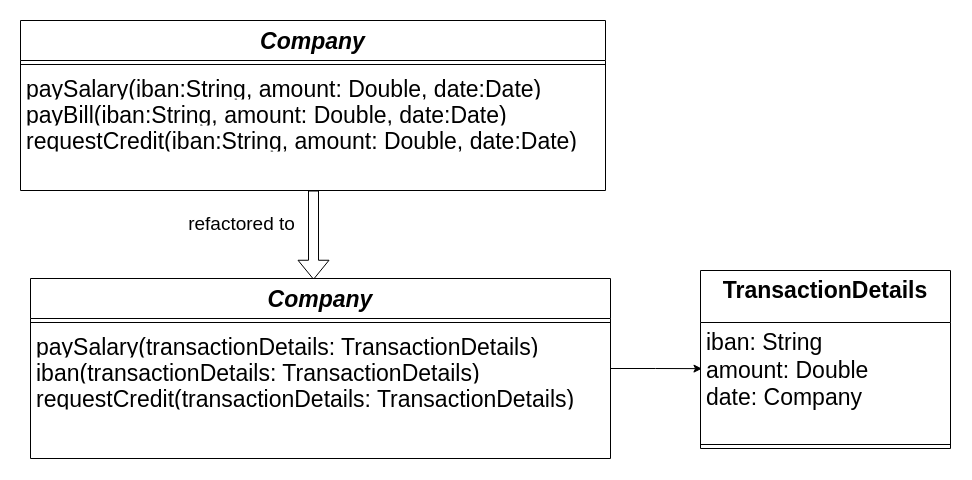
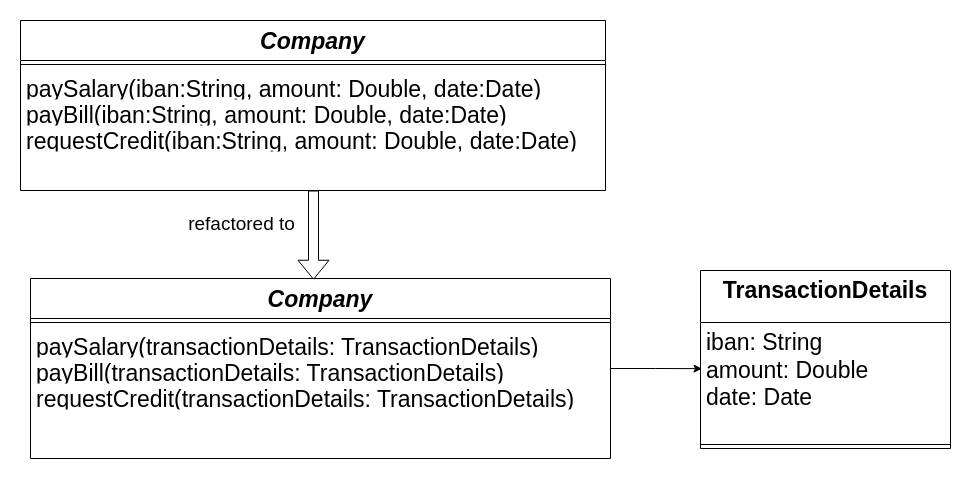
node "iban: String amount: Double date: Company": label "iban: String amount: Double date: Company" -> "iban: String amount: Double date: Date"
node "iban(transactionDetails: TransactionDetails)": label "iban(transactionDetails: TransactionDetails)" -> "payBill(transactionDetails: TransactionDetails)"
